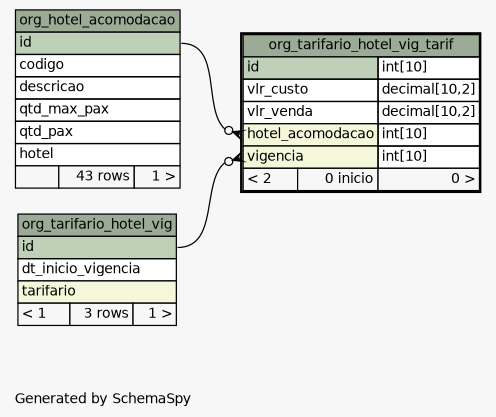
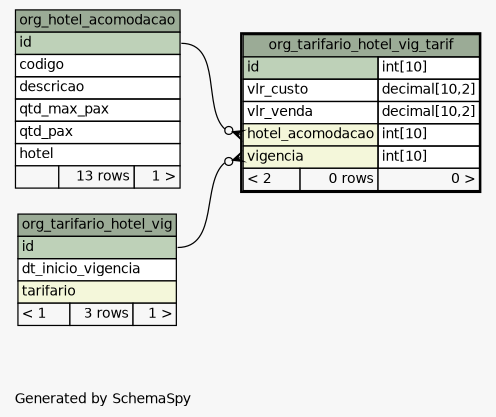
node "org_hotel_acomodacao": text "43 rows" -> "13 rows"
node "org_tarifario_hotel_vig_tarif": text "0 inicio" -> "0 rows"
